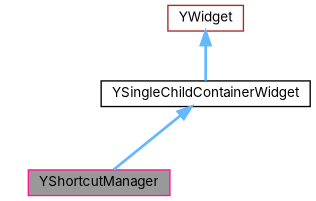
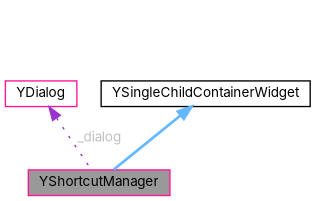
node "YWidget": removed
node "YDialog": added
